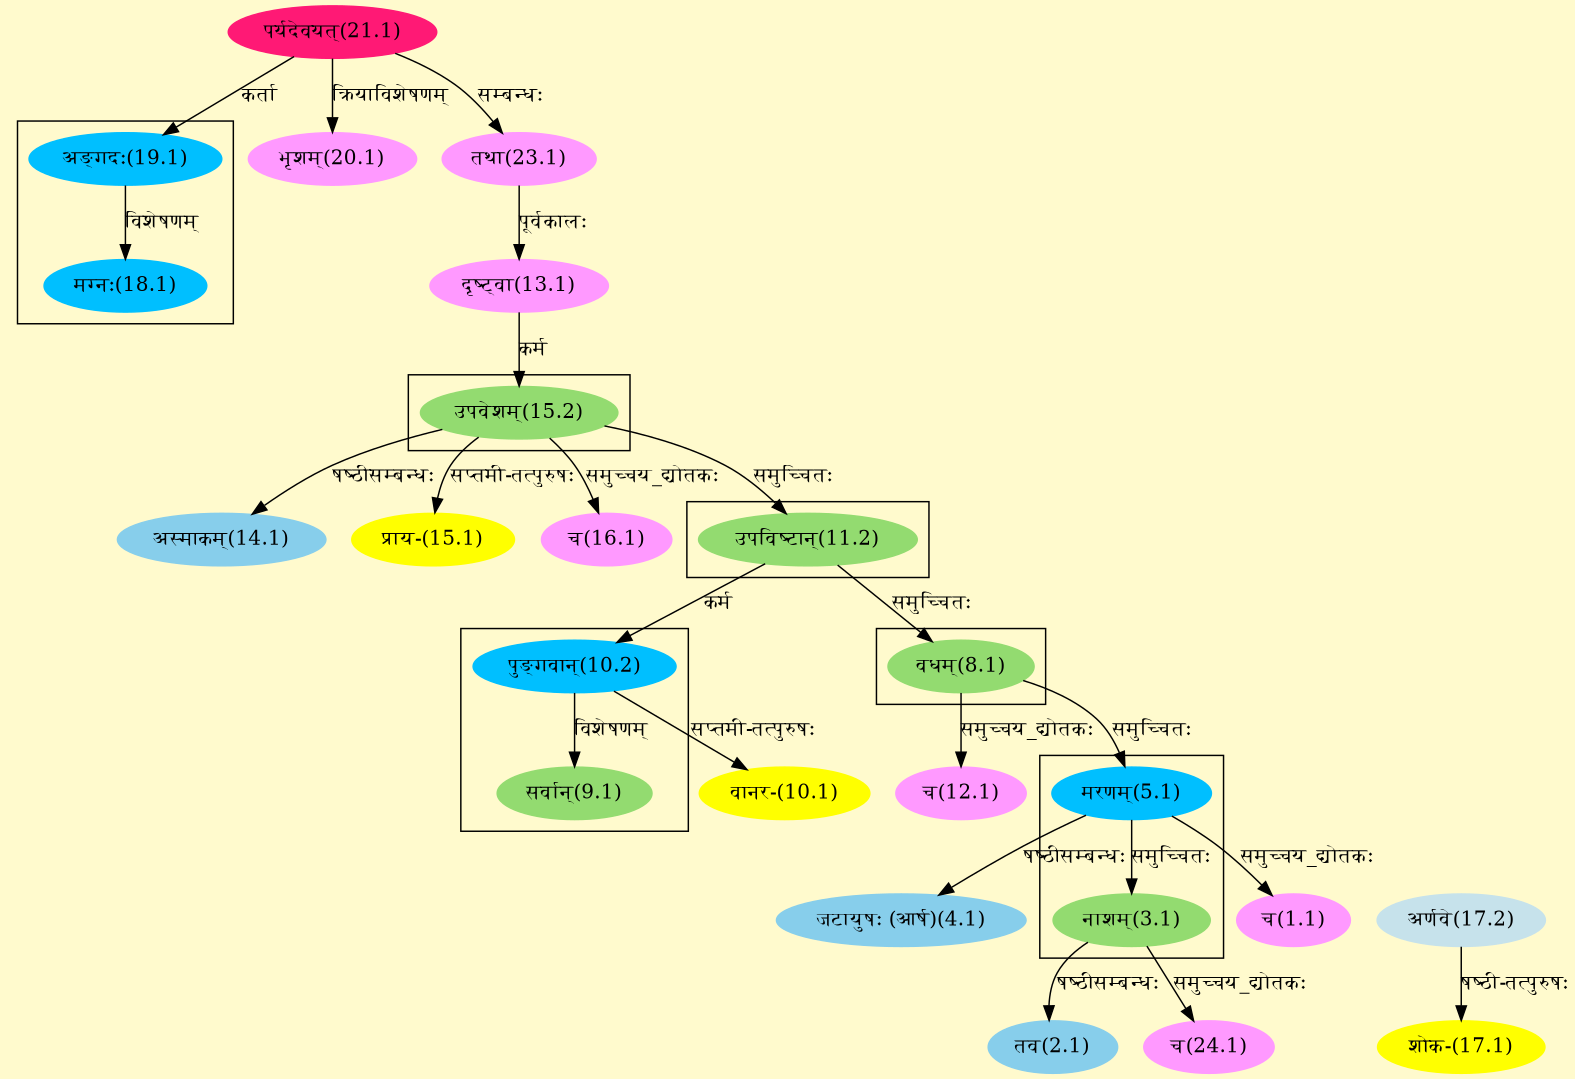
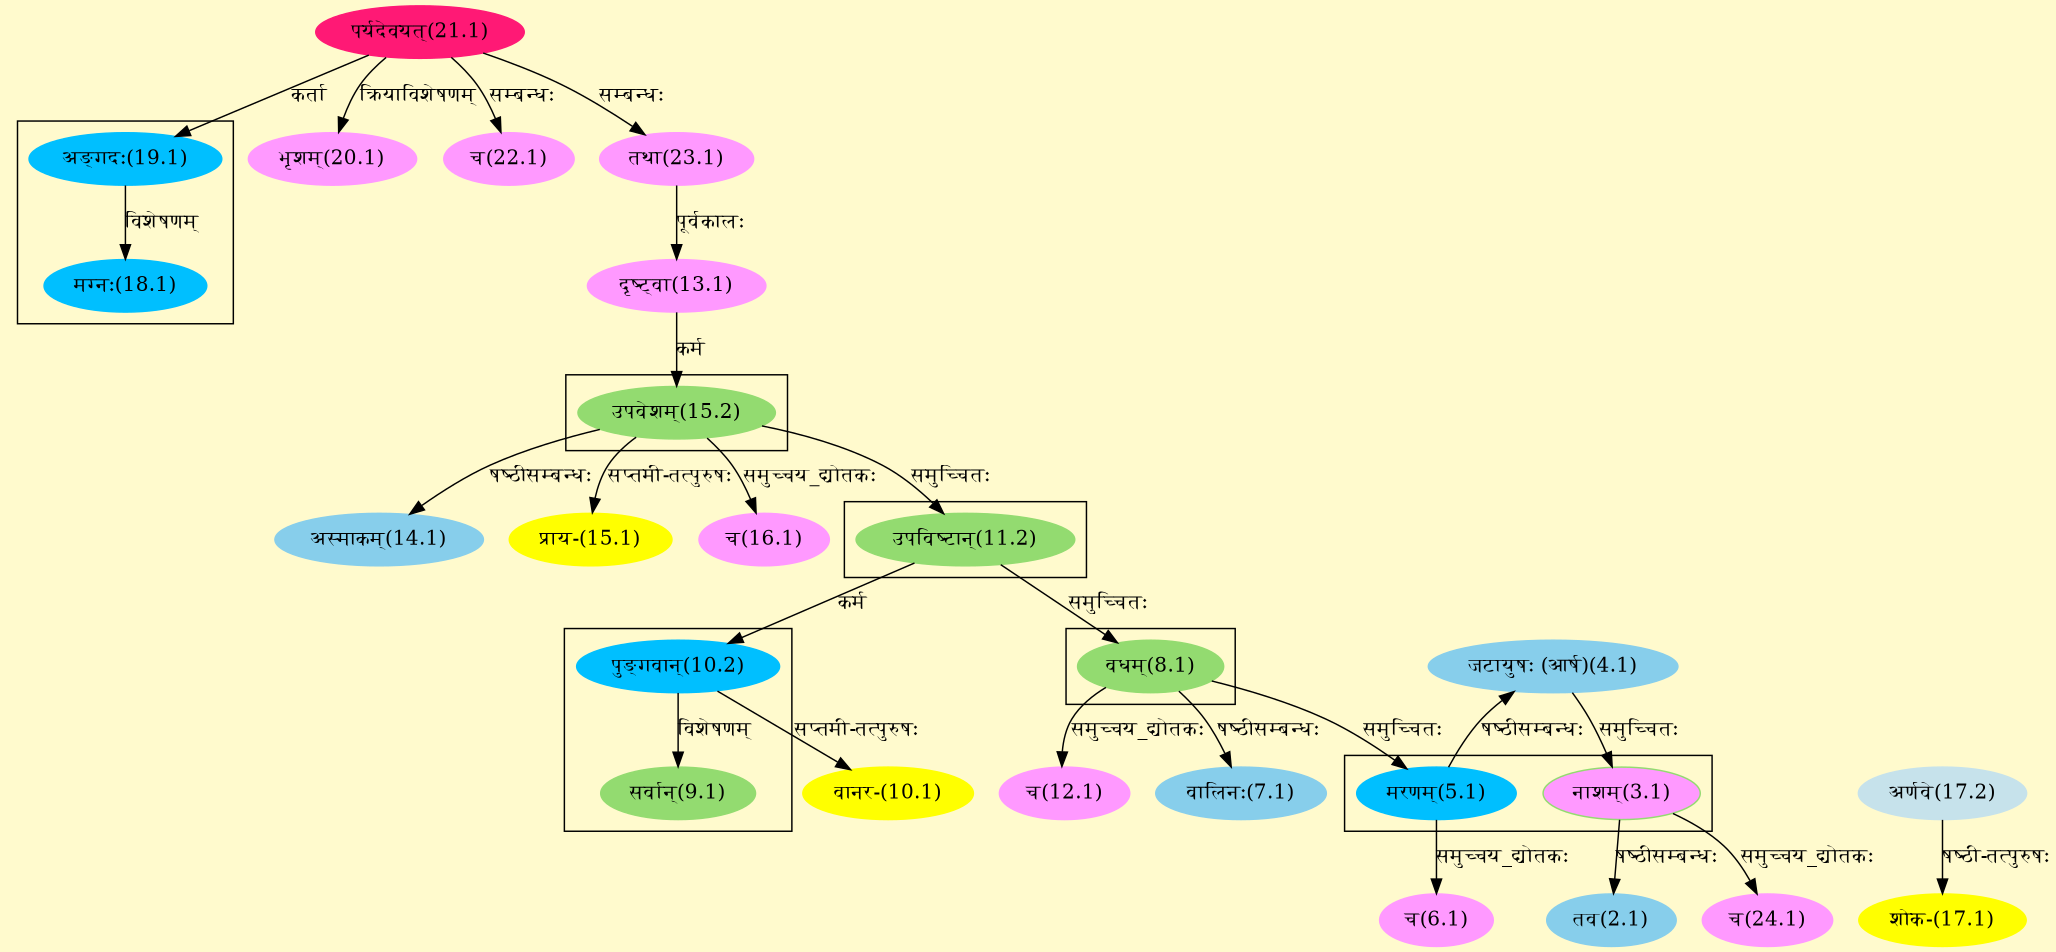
node "च(22.1)": added
node "वालिनः(7.1)": added
edge "मरणम्(5.1)" -> "नाशम्(3.1)": now "जटायुषः (आर्ष)(4.1)" -> "नाशम्(3.1)"
node "नाशम्(3.1)": fillcolor #93db70 -> #ff99ff
node "च(1.1)": label "च(1.1)" -> "च(6.1)"
